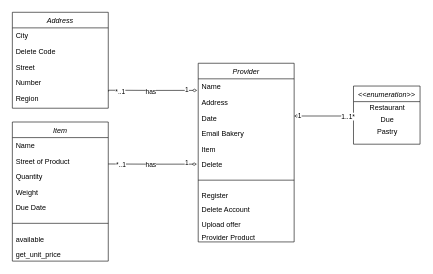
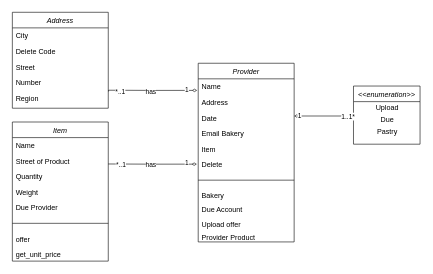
node "Restaurant": label "Restaurant" -> "Upload"
node "Register": label "Register" -> "Bakery"
node "Due Date": label "Due Date" -> "Due Provider"
node "Delete Account": label "Delete Account" -> "Due Account"
node "available": label "available" -> "offer"
